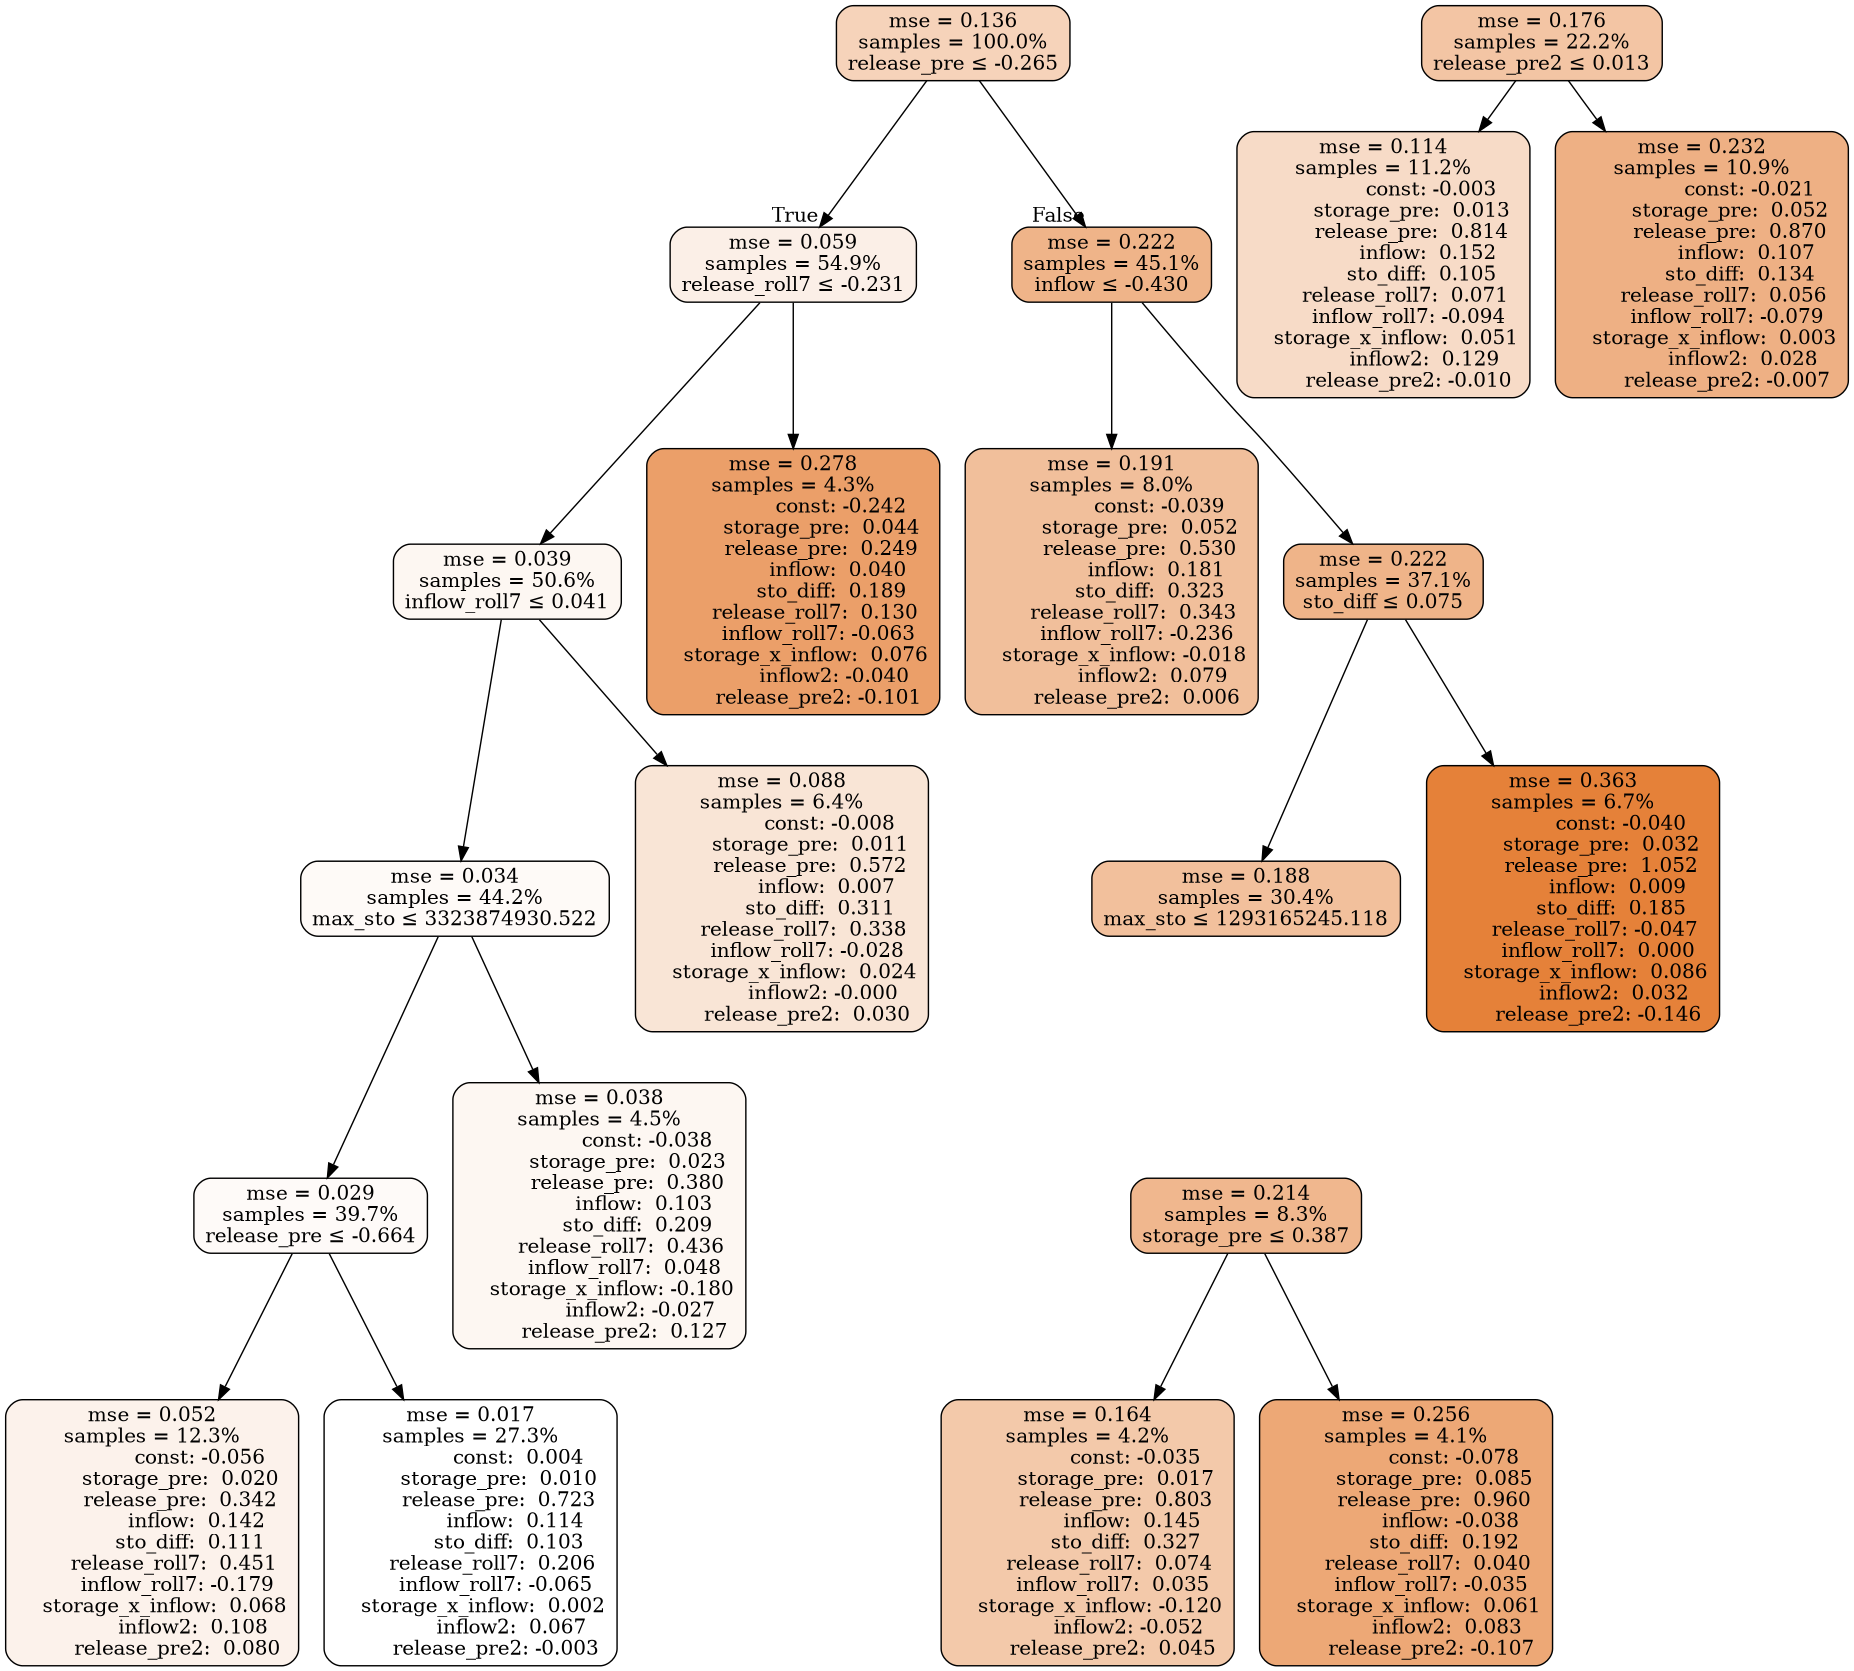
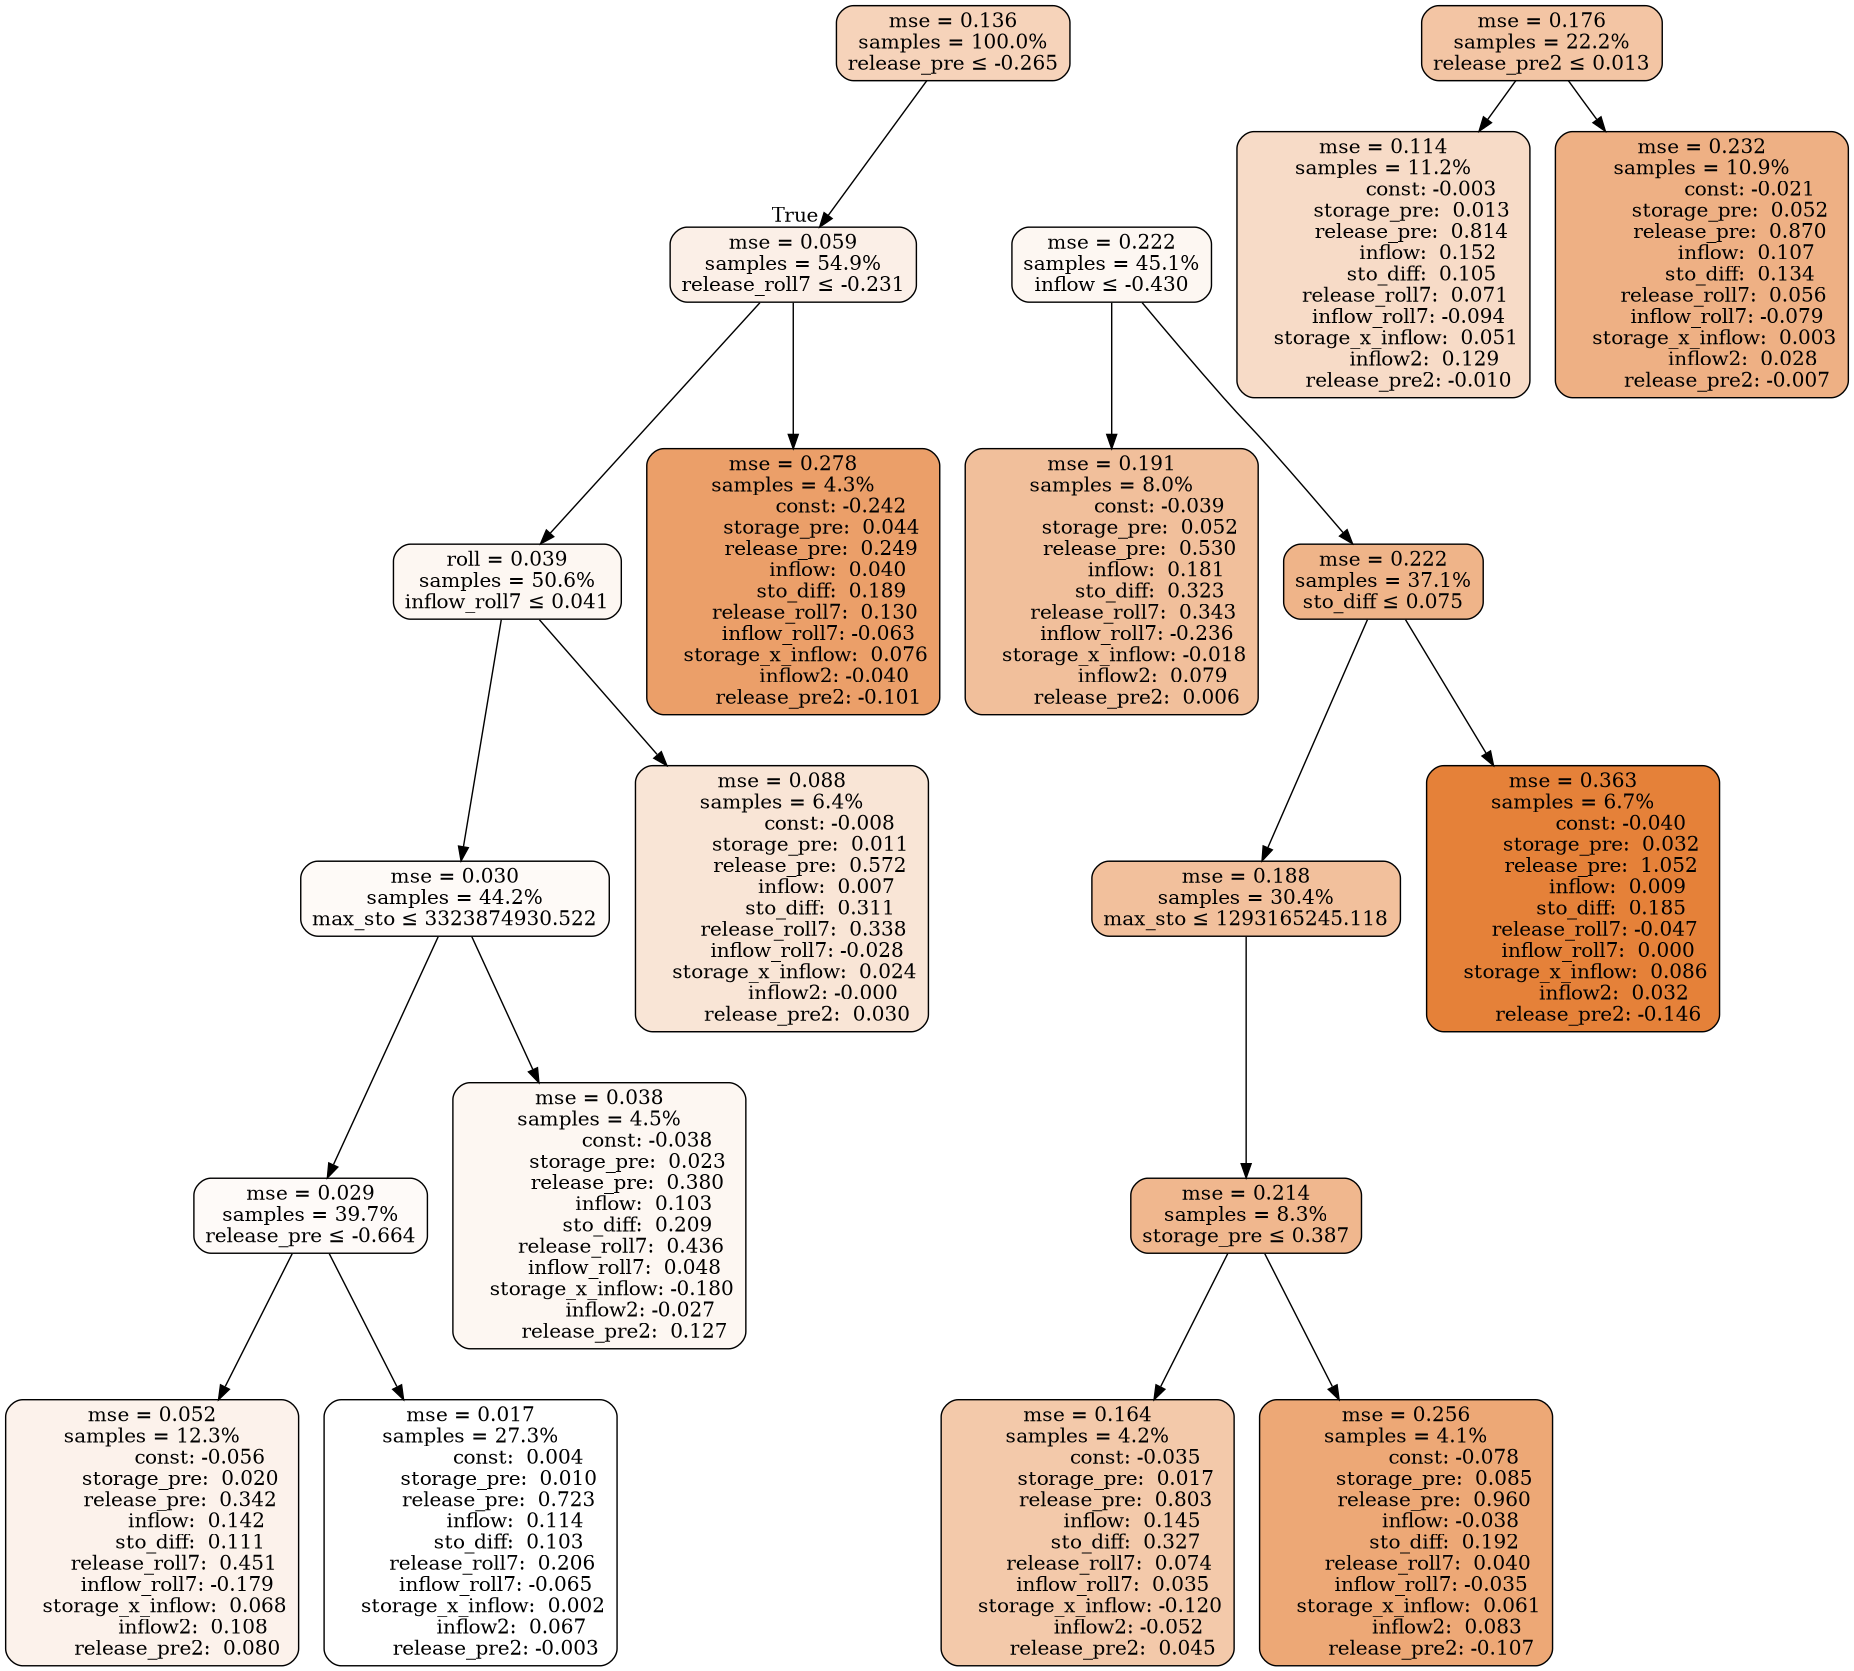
edge "mse = 0.136 samples = 100.0% release_pre ≤ -0.265" -> "mse = 0.222 samples = 45.1% inflow ≤ -0.430": removed
node "mse = 0.222 samples = 45.1% inflow ≤ -0.430": fillcolor #efb489 -> #fdf7f2
node "mse = 0.039 samples = 50.6% inflow_roll7 ≤ 0.041": label "mse = 0.039 samples = 50.6% inflow_roll7 ≤ 0.041" -> "roll = 0.039 samples = 50.6% inflow_roll7 ≤ 0.041"
node "mse = 0.034 samples = 44.2% max_sto ≤ 3323874930.522": label "mse = 0.034 samples = 44.2% max_sto ≤ 3323874930.522" -> "mse = 0.030 samples = 44.2% max_sto ≤ 3323874930.522"
edge "mse = 0.188 samples = 30.4% max_sto ≤ 1293165245.118" -> "mse = 0.214 samples = 8.3% storage_pre ≤ 0.387": added
